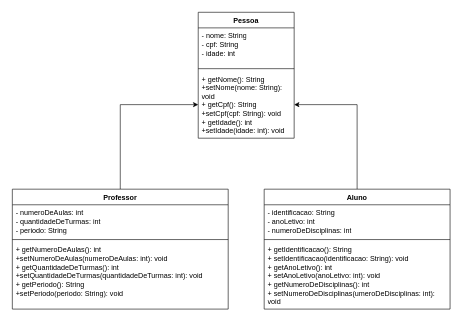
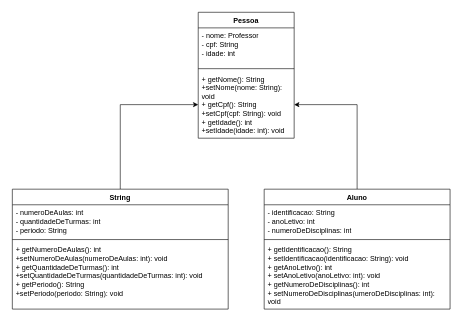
node "- nome: String - cpf: String - idade: int": label "- nome: String - cpf: String - idade: int" -> "- nome: Professor - cpf: String - idade: int"
node "Professor": label "Professor" -> "String"
